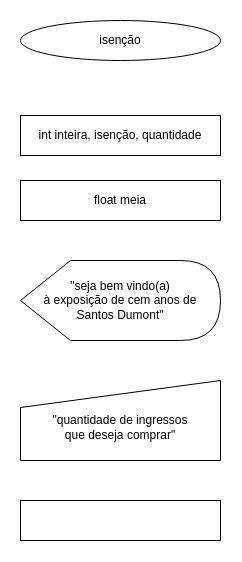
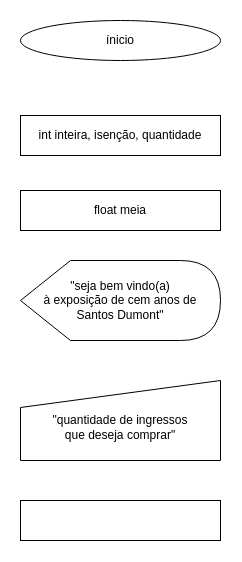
node "isenção": label "isenção" -> "ínicio"
node "float meia": moved (121, 201) -> (121, 211)
